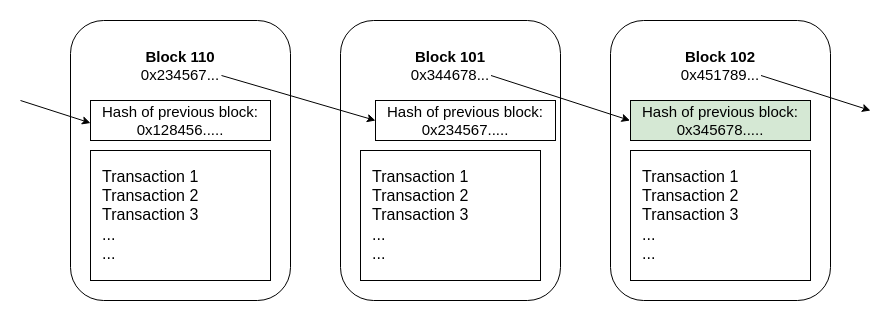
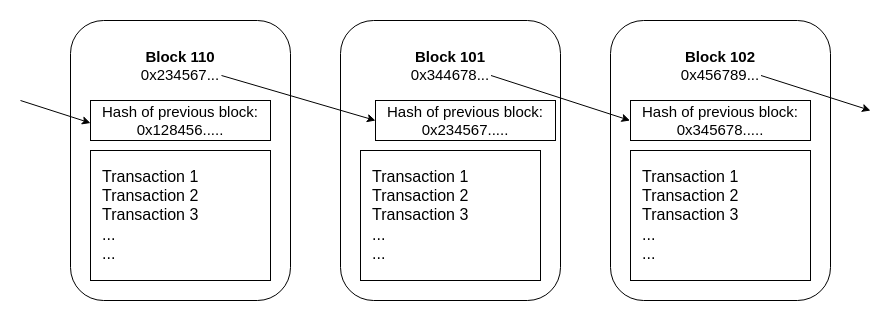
node "Block 102 0x451789...": label "Block 102 0x451789..." -> "Block 102 0x456789..."
node "Hash of previous block: 0x345678.....": fillcolor #d5e8d4 -> #ffffff
